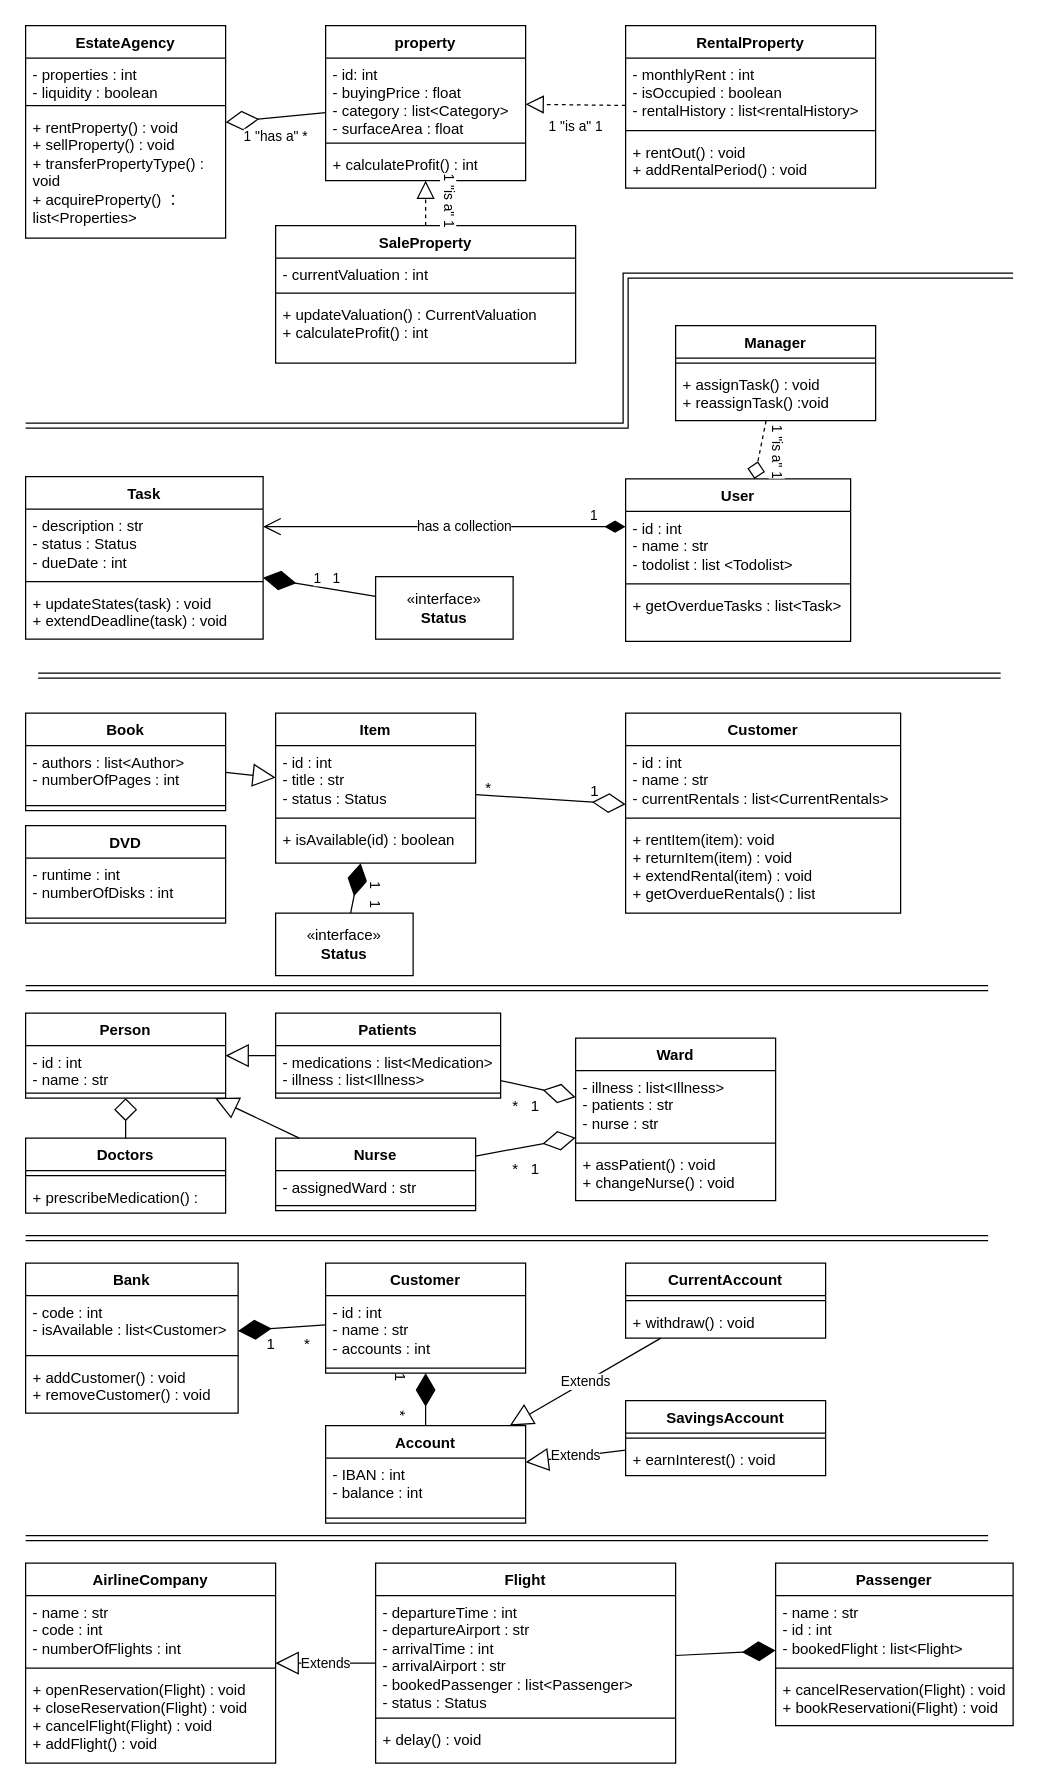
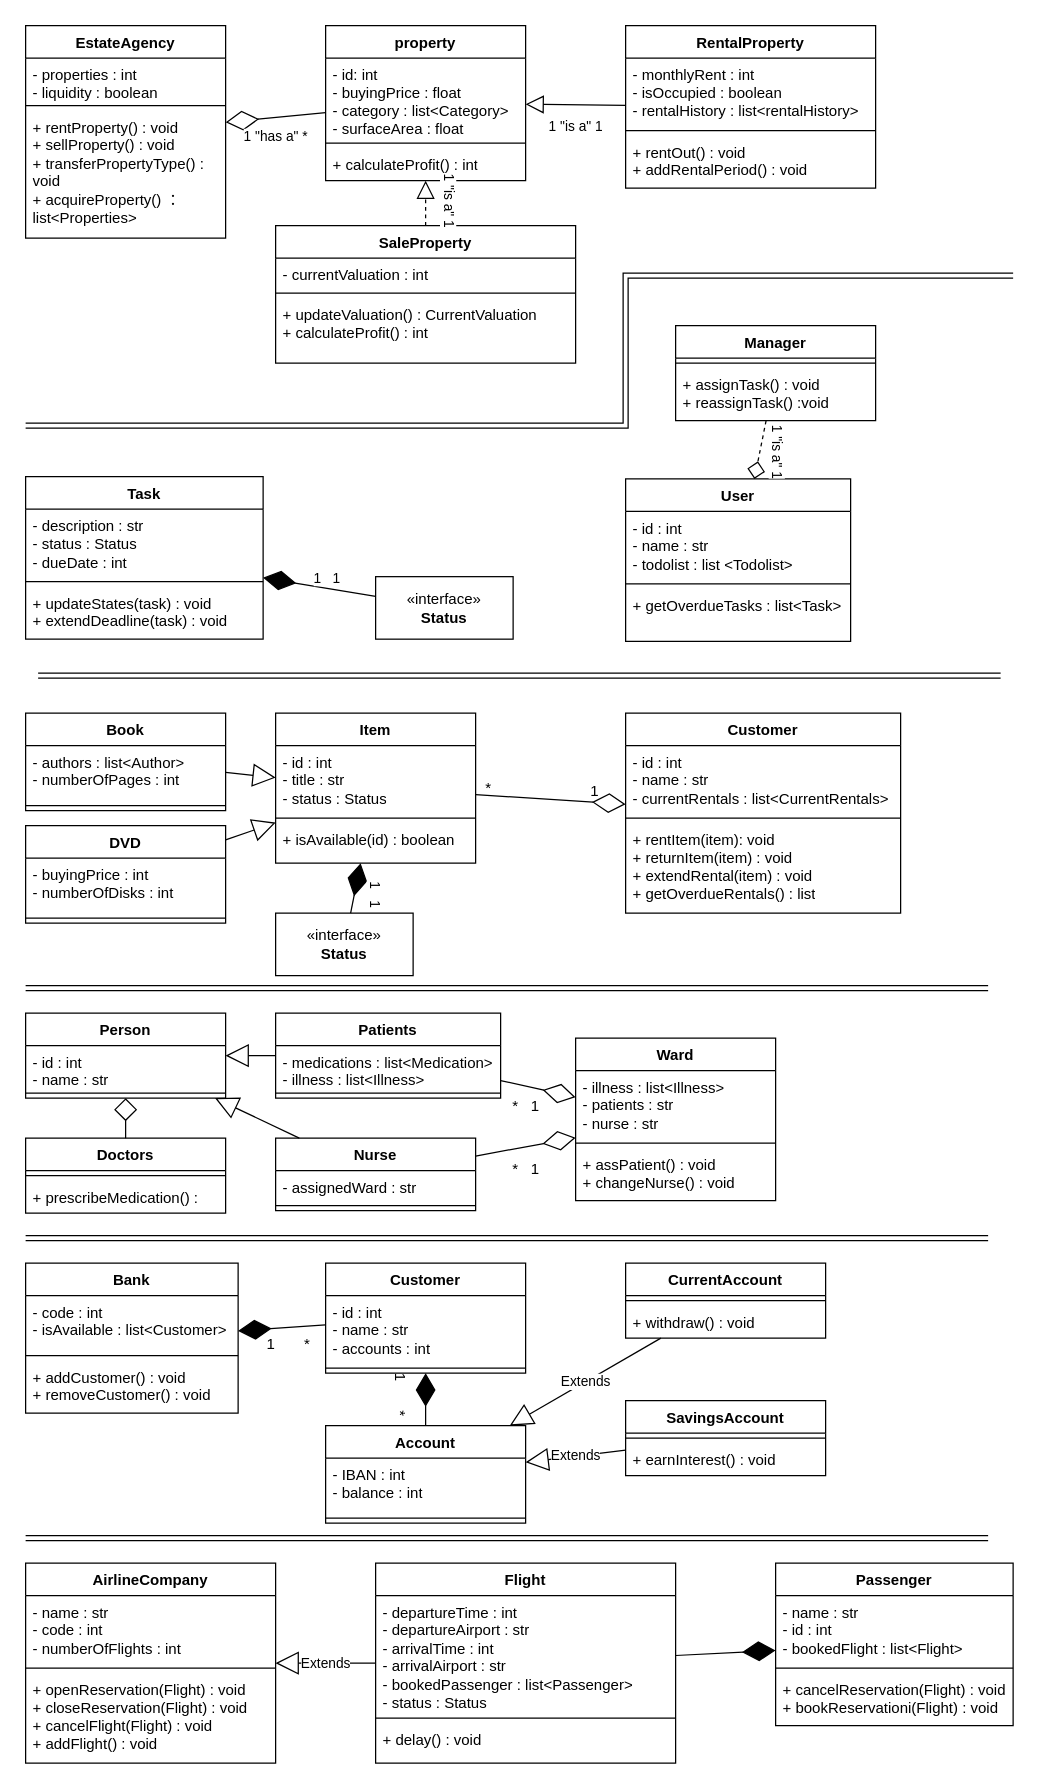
edge "RentalProperty" -> "property": style dashed -> solid
edge "Task" -- "User": removed, labels "1", "has a collection"
edge "DVD" -> "Item": added
node "- runtime : int - numberOfDisks : int": label "- runtime : int - numberOfDisks : int" -> "- buyingPrice : int - numberOfDisks : int"
